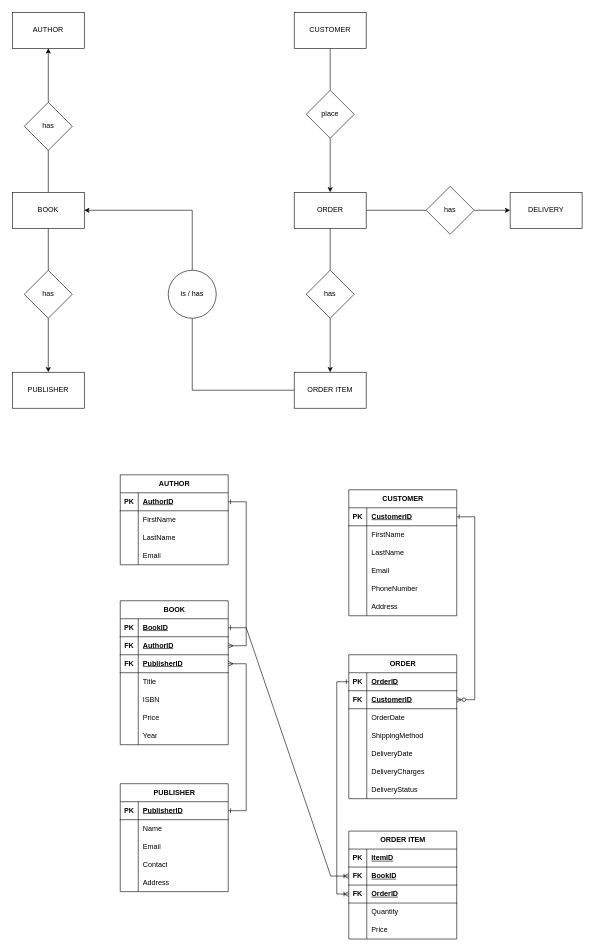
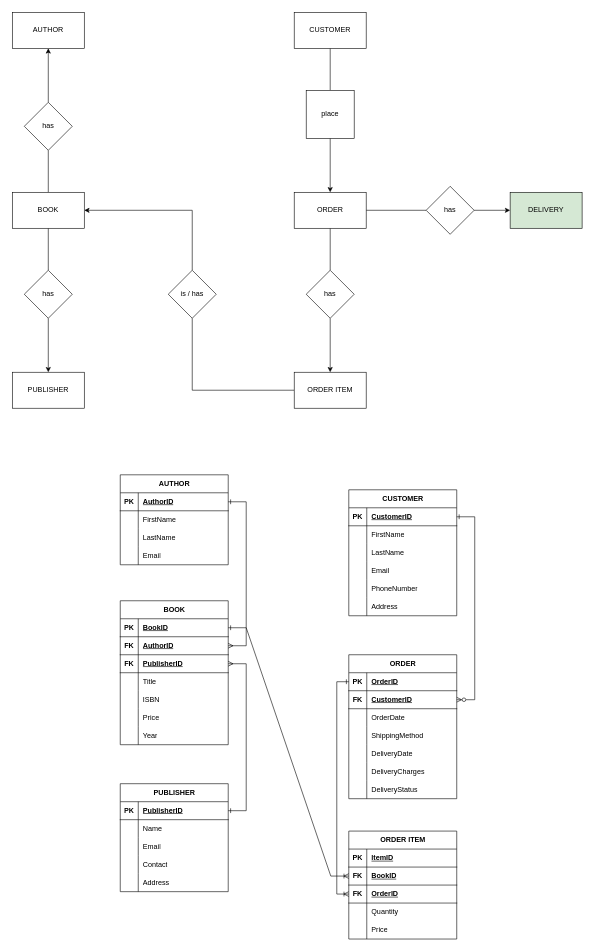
node "place": shape diamond -> rectangle
node "DELIVERY": fillcolor #ffffff -> #d5e8d4
node "is / has": shape ellipse -> diamond
